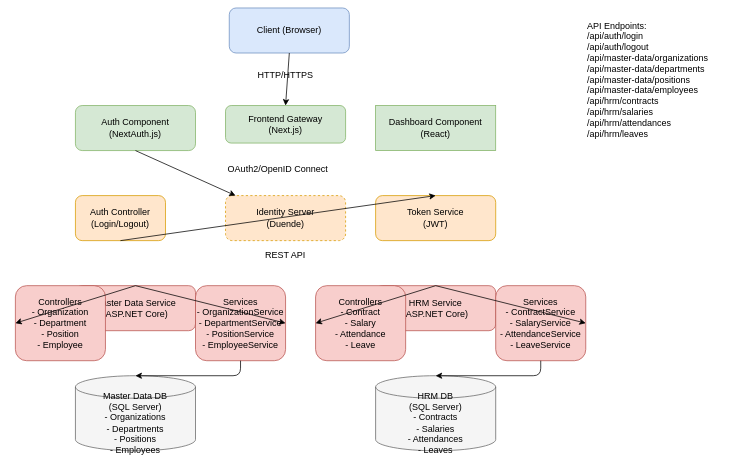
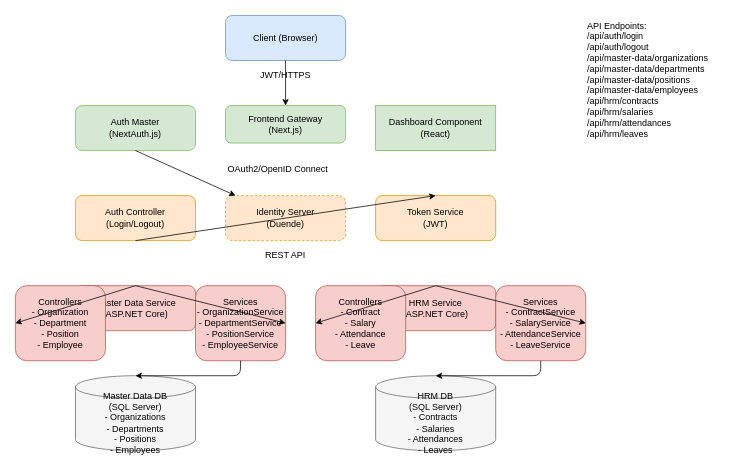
node "Client (Browser)": moved (289, 30) -> (285, 38)
node "HTTP/HTTPS": label "HTTP/HTTPS" -> "JWT/HTTPS"
node "Auth Component (NextAuth.js)": label "Auth Component (NextAuth.js)" -> "Auth Master (NextAuth.js)"
node "Auth Controller (Login/Logout)": size 90x45 -> 120x45
